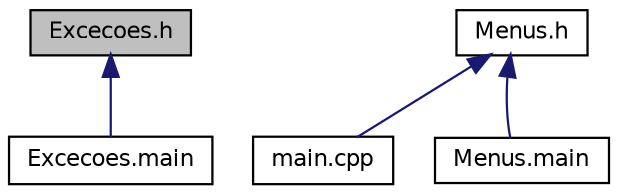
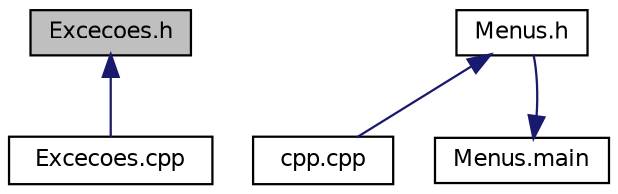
edge "Menus.main" -> "Menus.h": reversed
node "Excecoes.main": label "Excecoes.main" -> "Excecoes.cpp"
node "main.cpp": label "main.cpp" -> "cpp.cpp"
